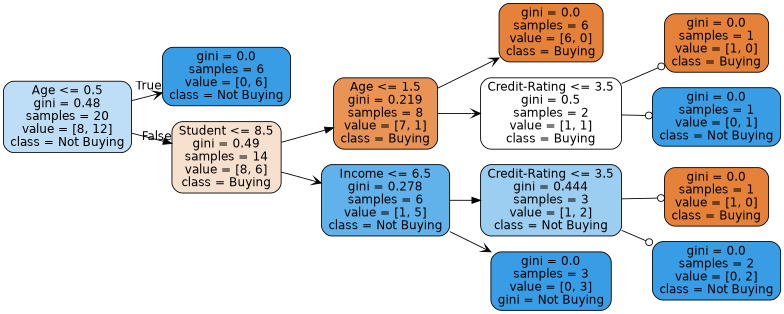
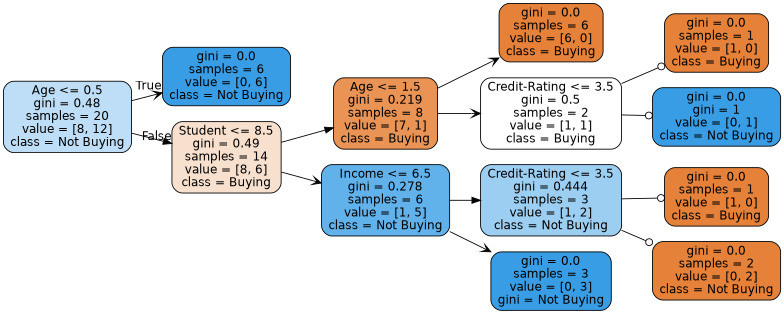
node "gini = 0.0 samples = 1 value = [0, 1] class = Not Buying": label "gini = 0.0 samples = 1 value = [0, 1] class = Not Buying" -> "gini = 0.0 gini = 1 value = [0, 1] class = Not Buying"
node "gini = 0.0 samples = 2 value = [0, 2] class = Not Buying": fillcolor #399de5 -> #e58139
